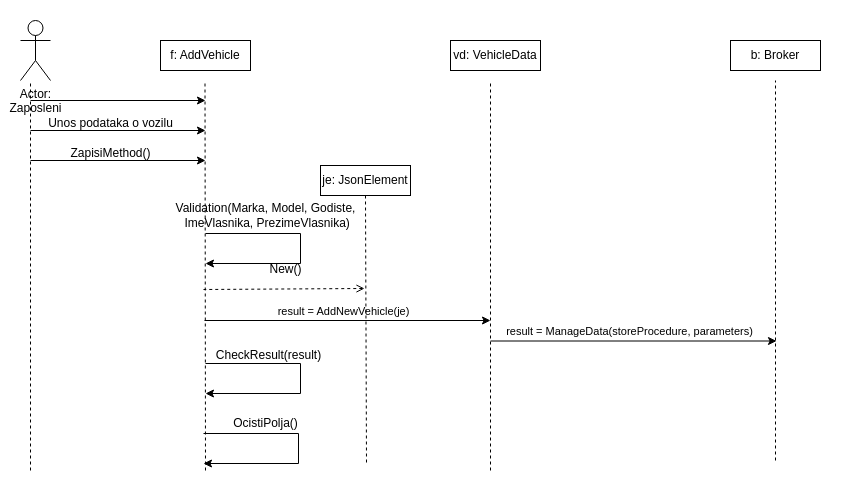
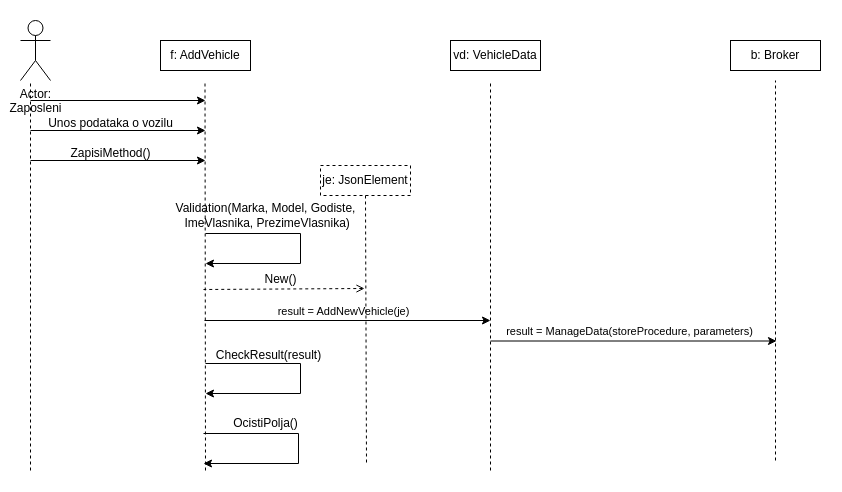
node "je: JsonElement": style solid -> dashed
node "New()": moved (286, 270) -> (281, 280)
